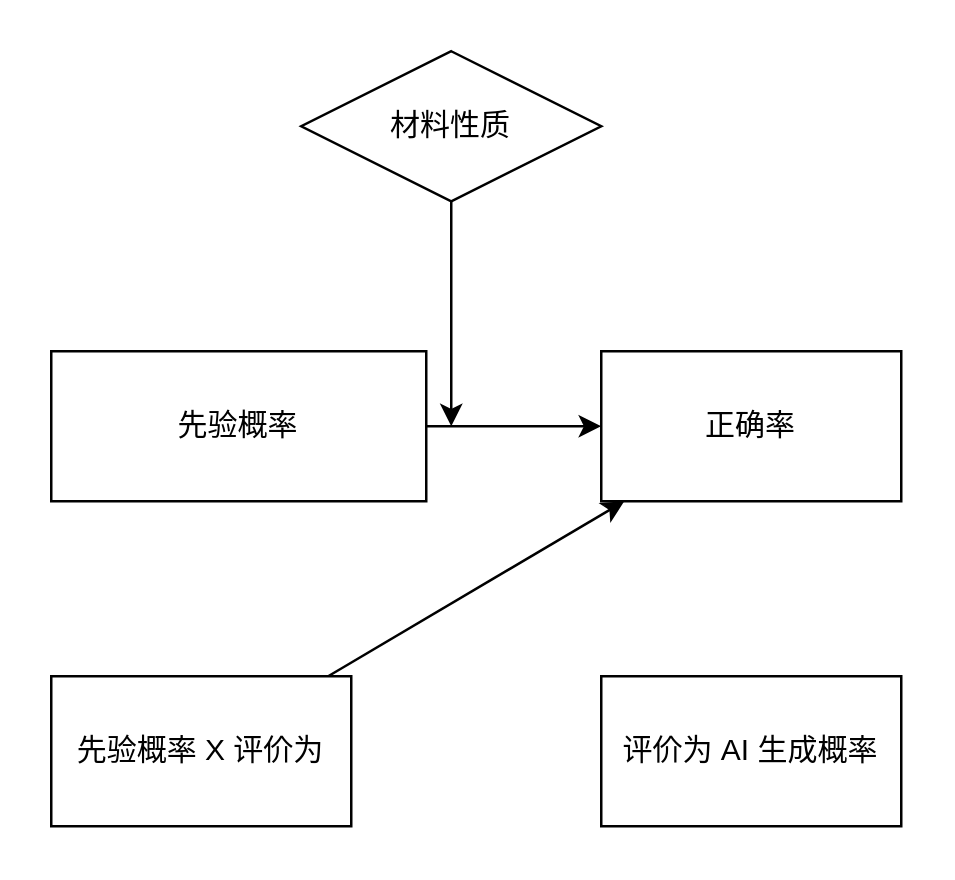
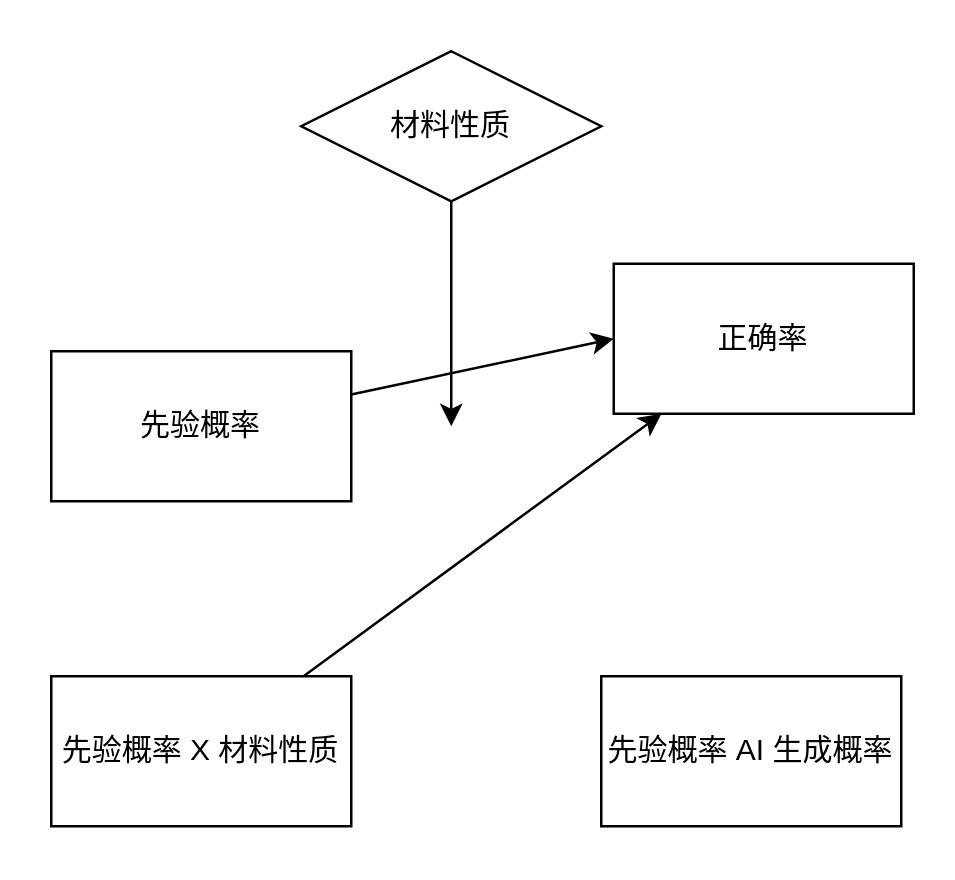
node "先验概率": size 375x150 -> 300x150
node "正确率": moved (751, 426) -> (764, 339)
node "先验概率 X 评价为": label "先验概率 X 评价为" -> "先验概率 X 材料性质"
node "评价为 AI 生成概率": label "评价为 AI 生成概率" -> "先验概率 AI 生成概率"
